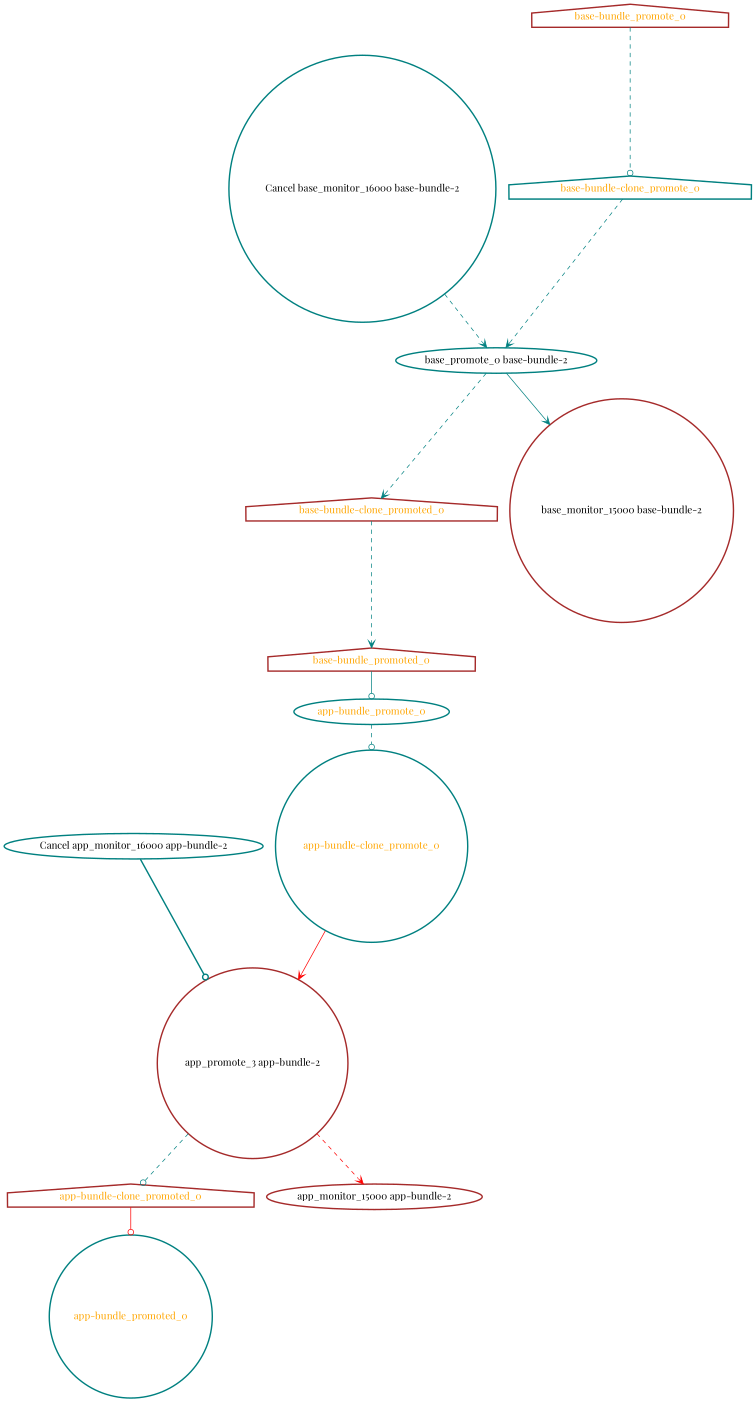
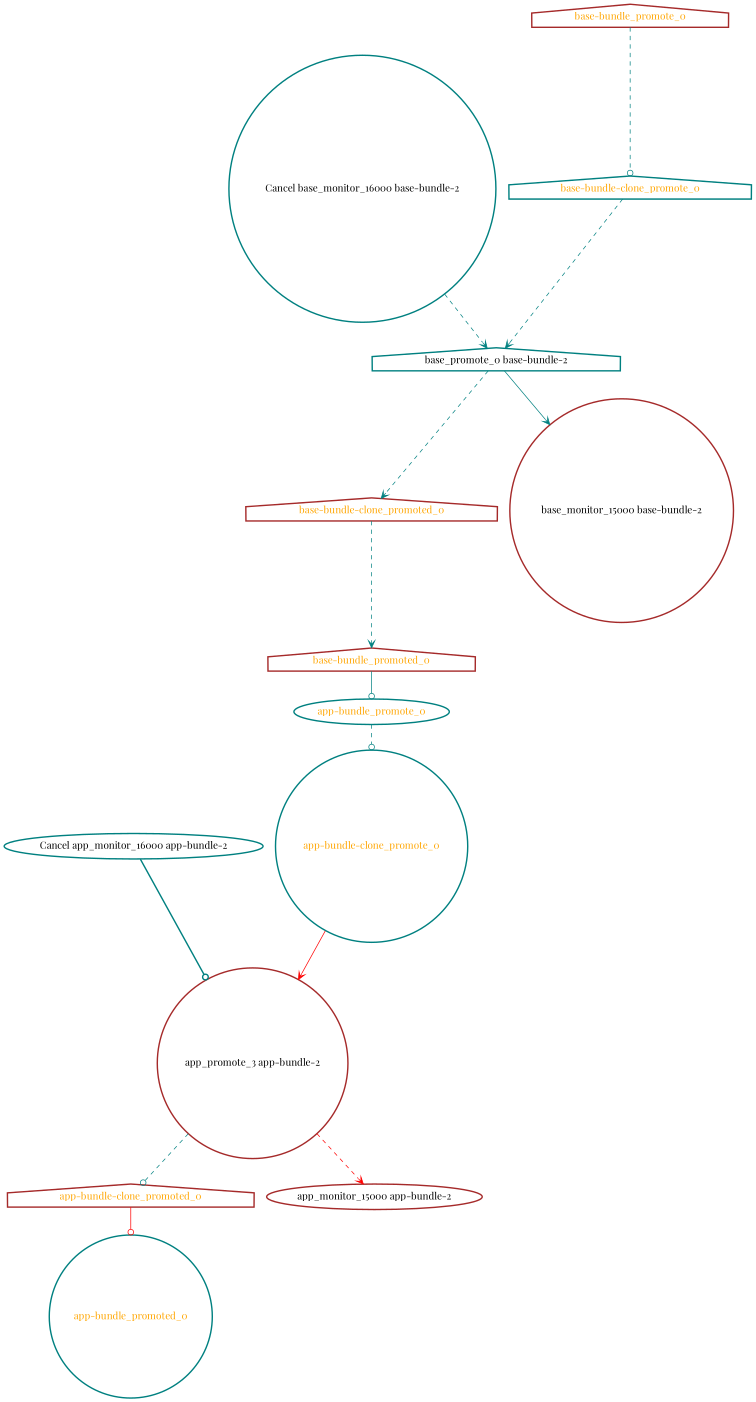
node "base_promote_0 base-bundle-2": shape ellipse -> house
